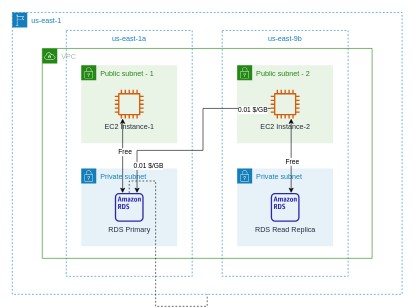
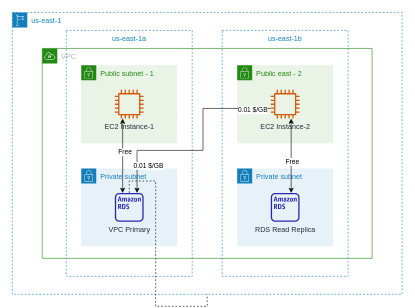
node "us-east-9b": label "us-east-9b" -> "us-east-1b"
node "Public subnet - 2": label "Public subnet - 2" -> "Public east - 2"
node "RDS Primary": label "RDS Primary" -> "VPC Primary"
